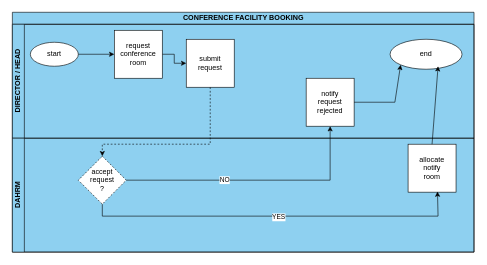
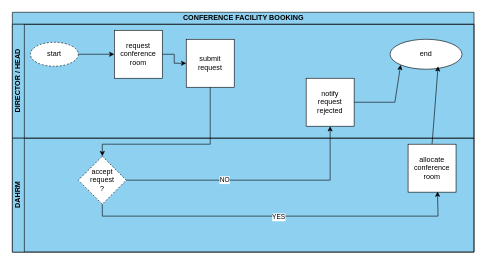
node "start": style solid -> dashed
edge "submit request" -> "accept request ?": style dashed -> solid
node "allocate notify room": label "allocate notify room" -> "allocate conference room"
